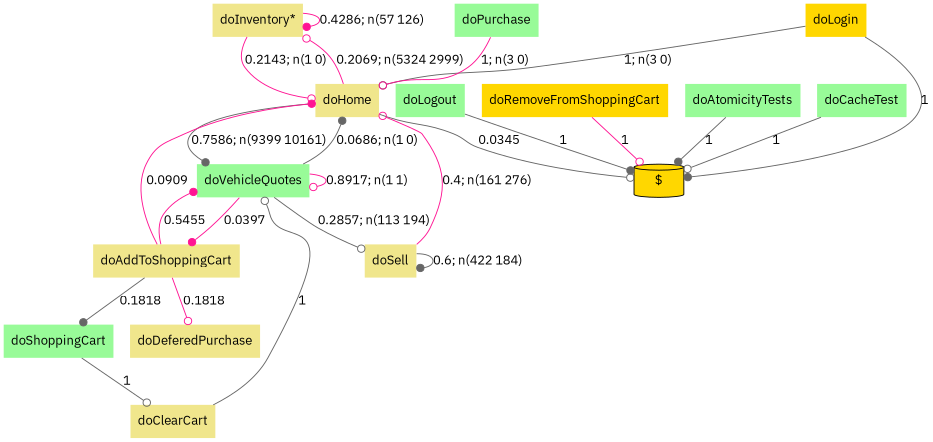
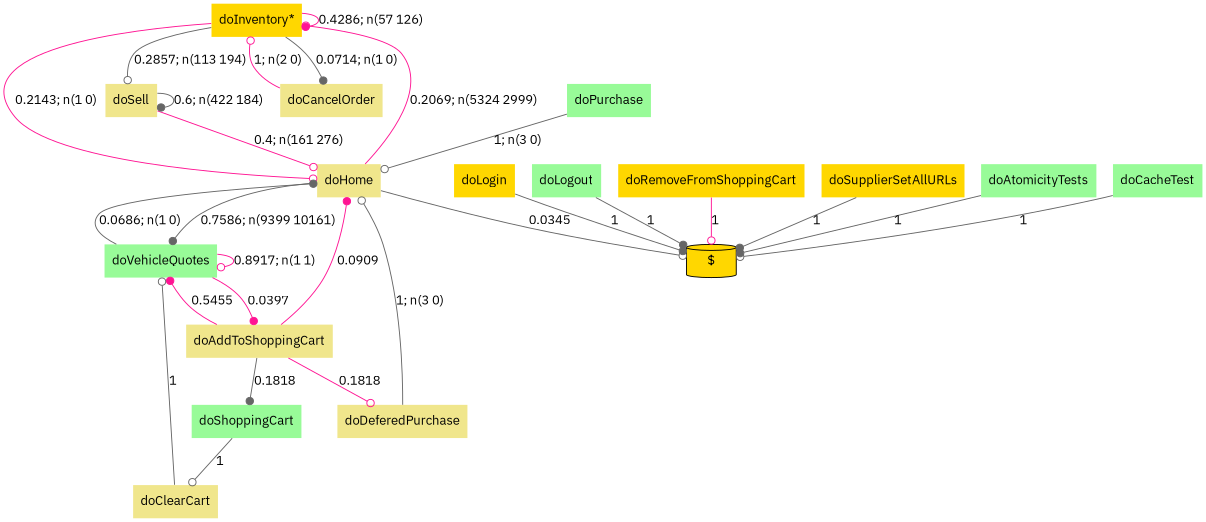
node "doInventory*": fillcolor khaki -> gold
edge "doLogin" -> "doHome": now "doDeferedPurchase" -> "doHome"
edge "doPurchase" -> "doHome": color deeppink -> gray40
node "doCancelOrder": added
node "doSupplierSetAllURLs": added
edge "doVehicleQuotes" -> "doSell": now "doInventory*" -> "doSell"
